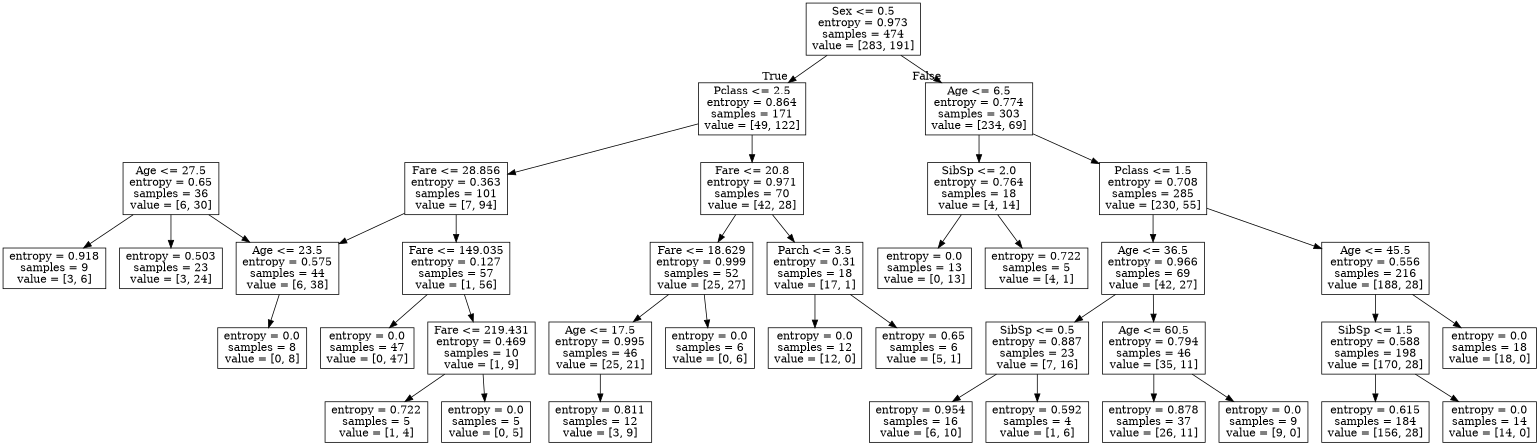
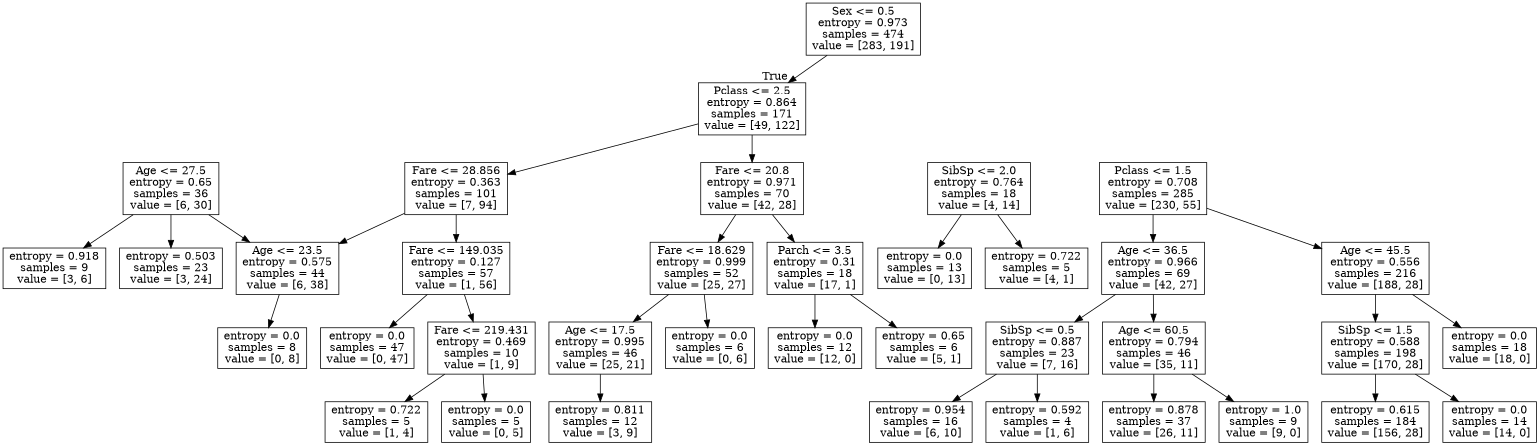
node "Age <= 6.5 entropy = 0.774 samples = 303 value = [234, 69]": removed
node "entropy = 0.0 samples = 9 value = [9, 0]": label "entropy = 0.0 samples = 9 value = [9, 0]" -> "entropy = 1.0 samples = 9 value = [9, 0]"
